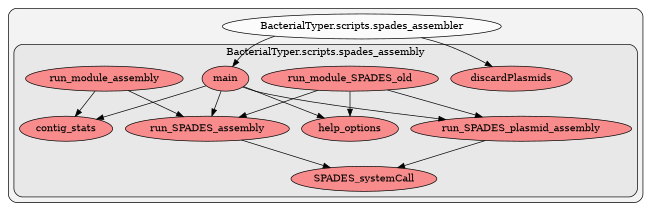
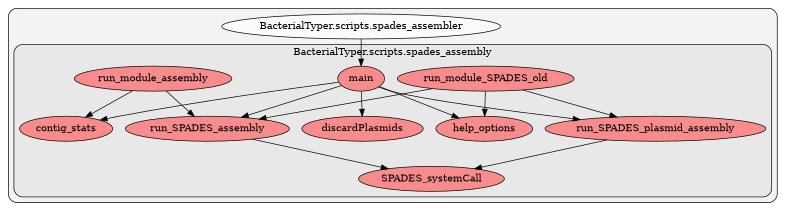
edge "BacterialTyper.scripts.spades_assembler" -> "discardPlasmids": now "main" -> "discardPlasmids"
